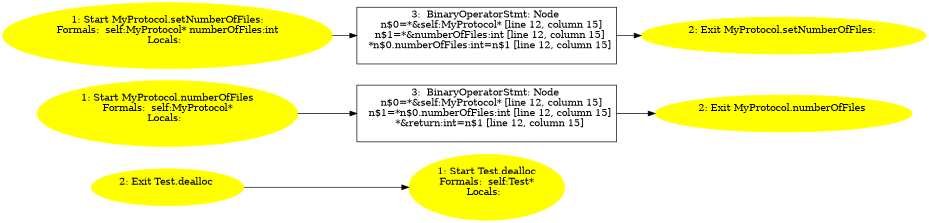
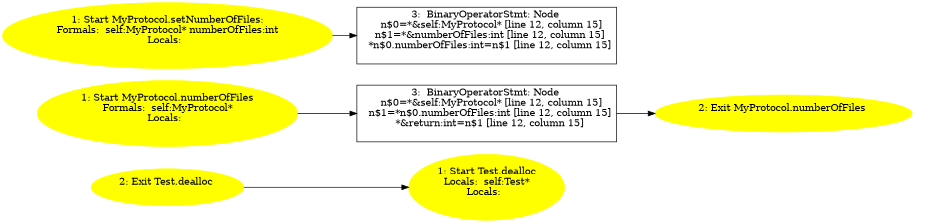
node "2: Exit MyProtocol.setNumberOfFiles:": removed
node "1: Start Test.dealloc Formals:  self:Test* Locals:": label "1: Start Test.dealloc Formals:  self:Test* Locals:" -> "1: Start Test.dealloc Locals:  self:Test* Locals:"
